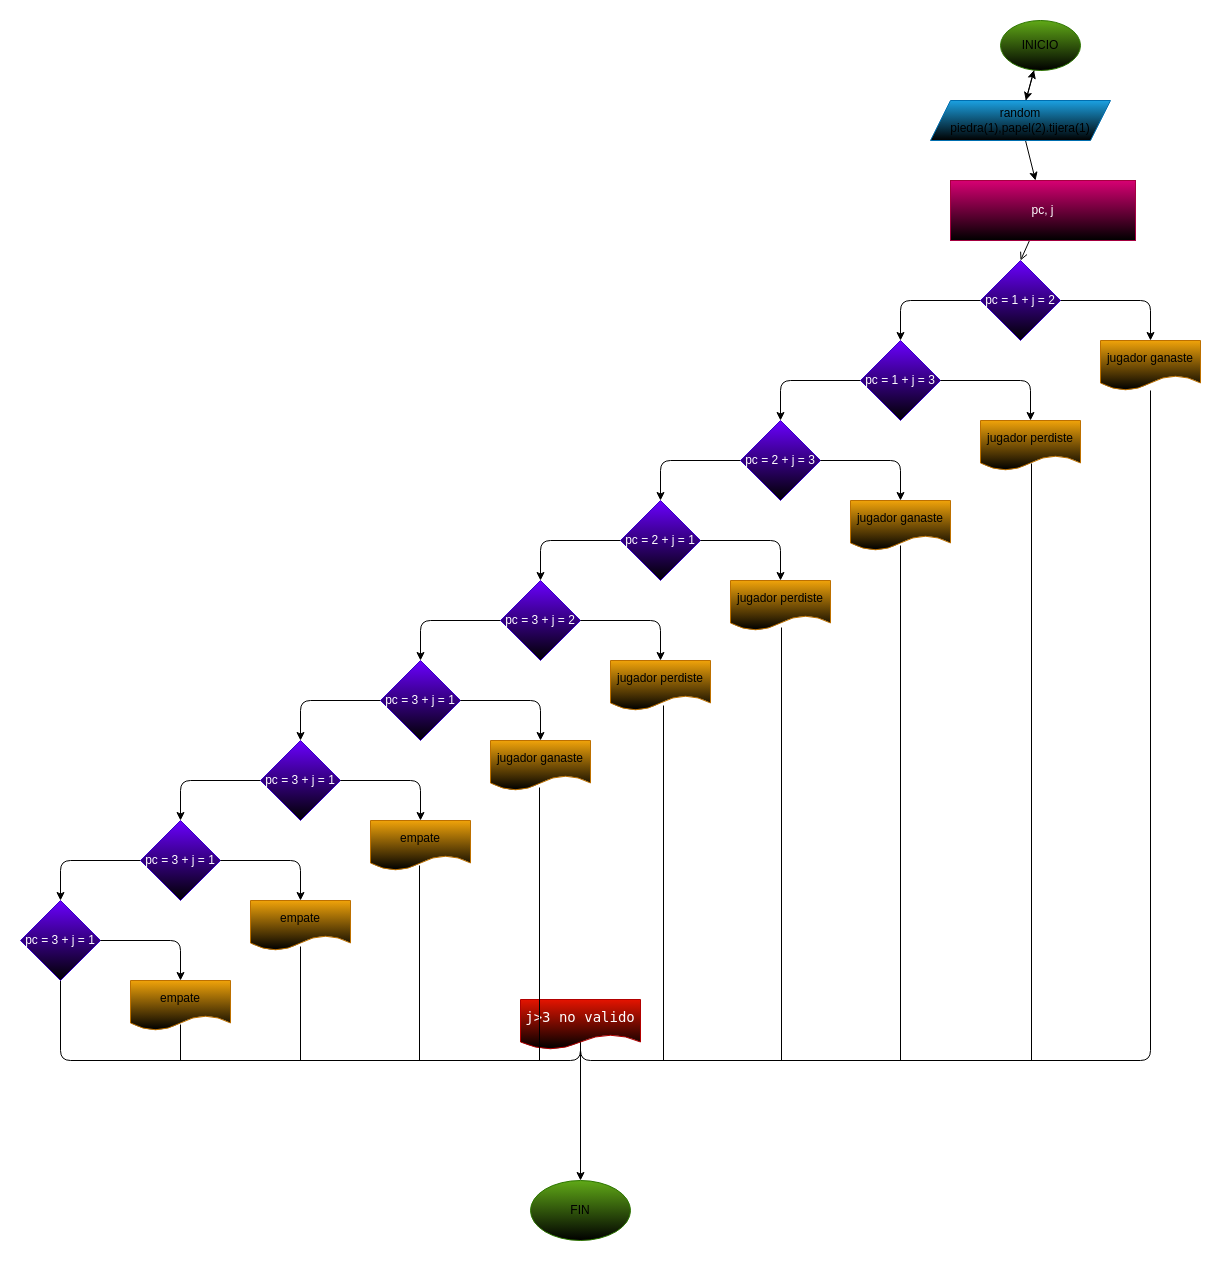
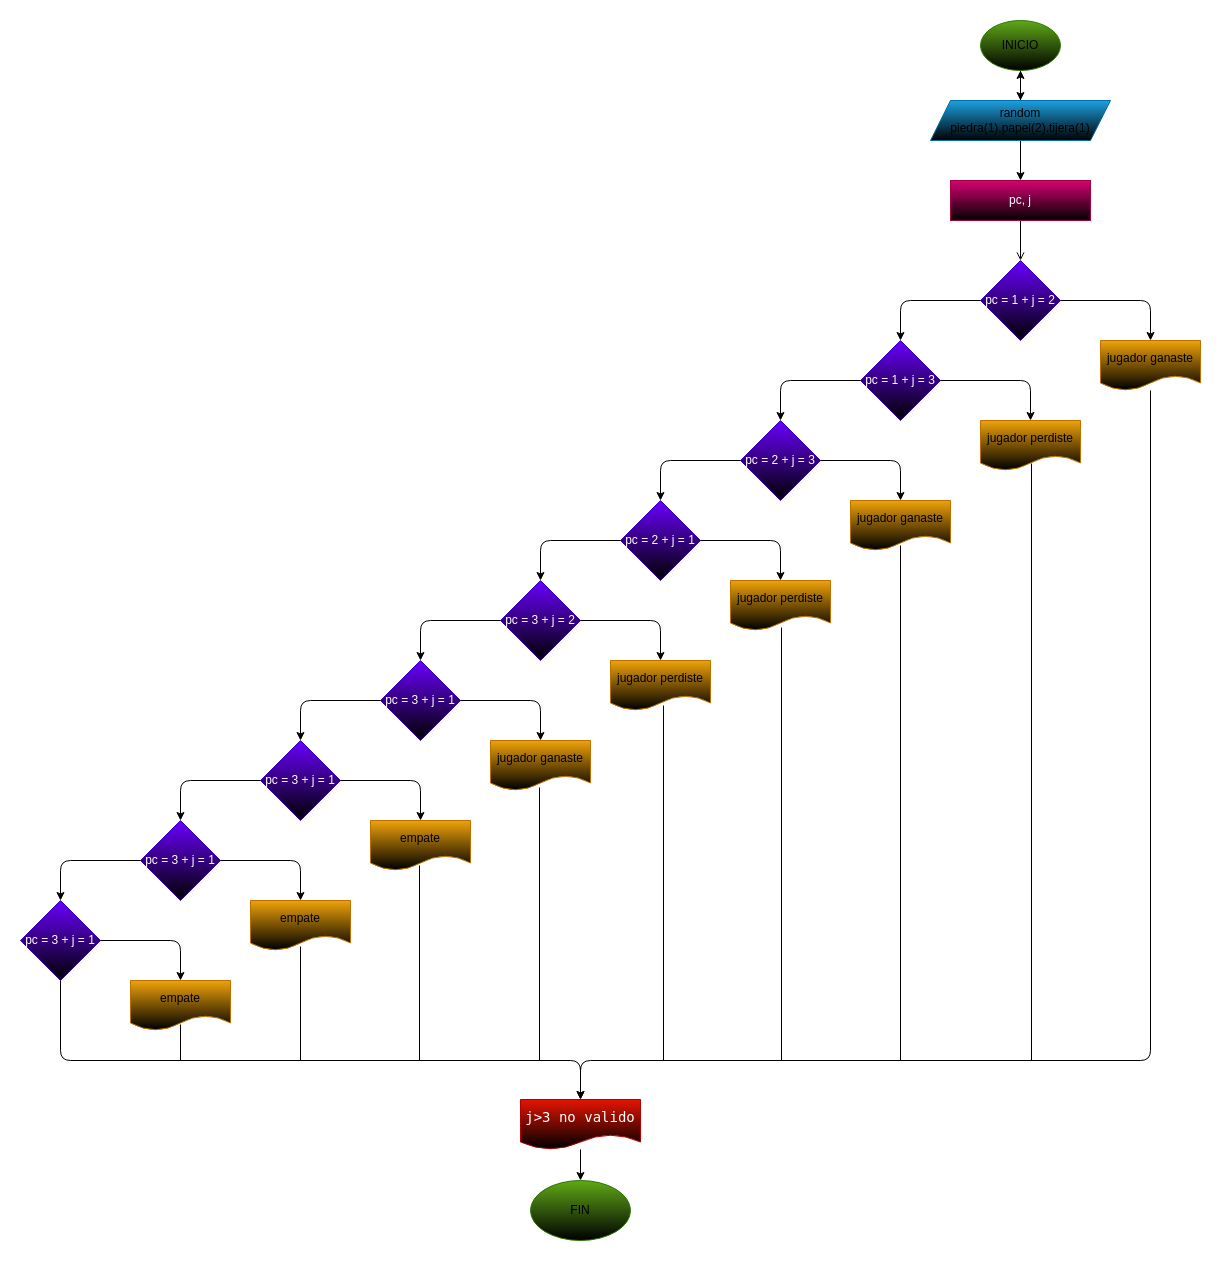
node "INICIO": moved (1041, 46) -> (1021, 46)
node "pc, j": size 185x60 -> 140x40
node "j>3 no valido": moved (581, 1025) -> (581, 1125)
